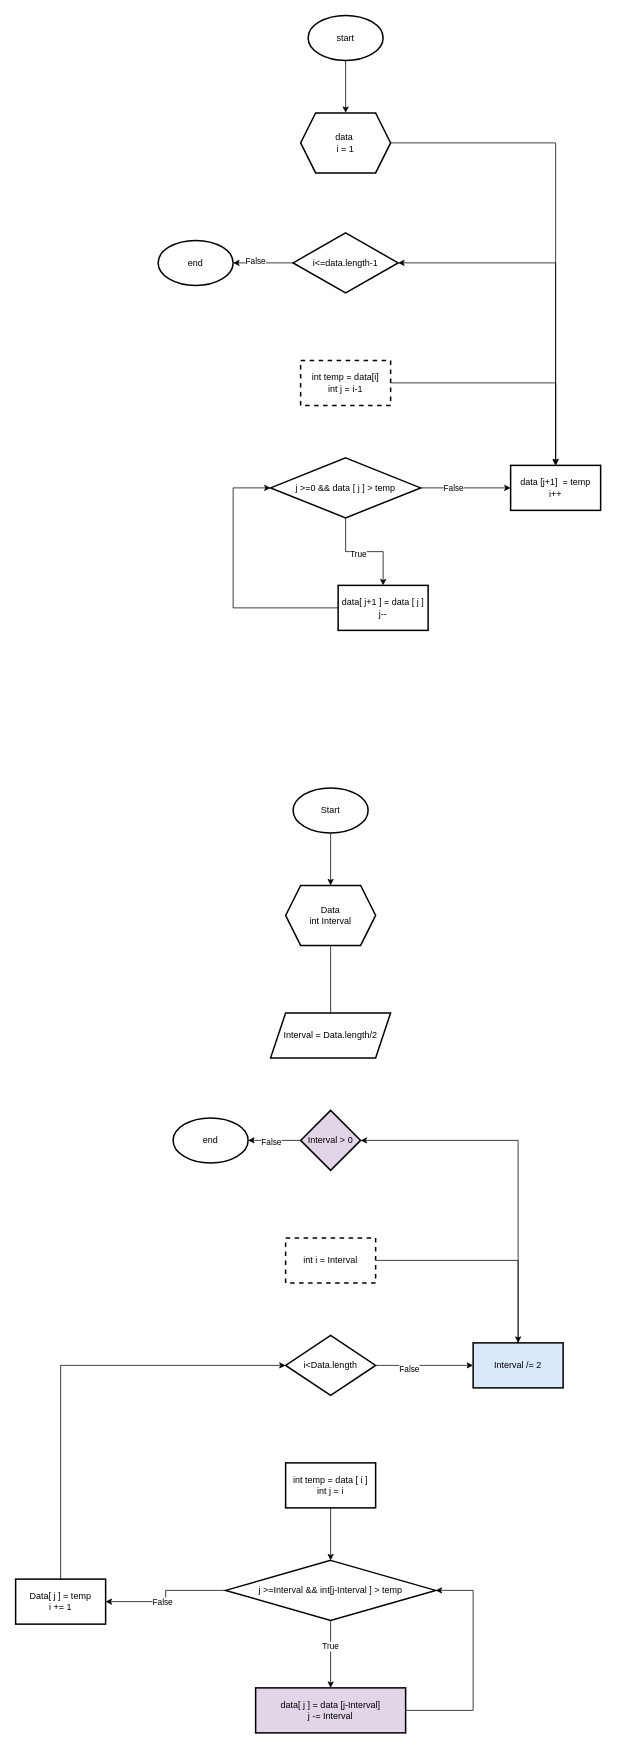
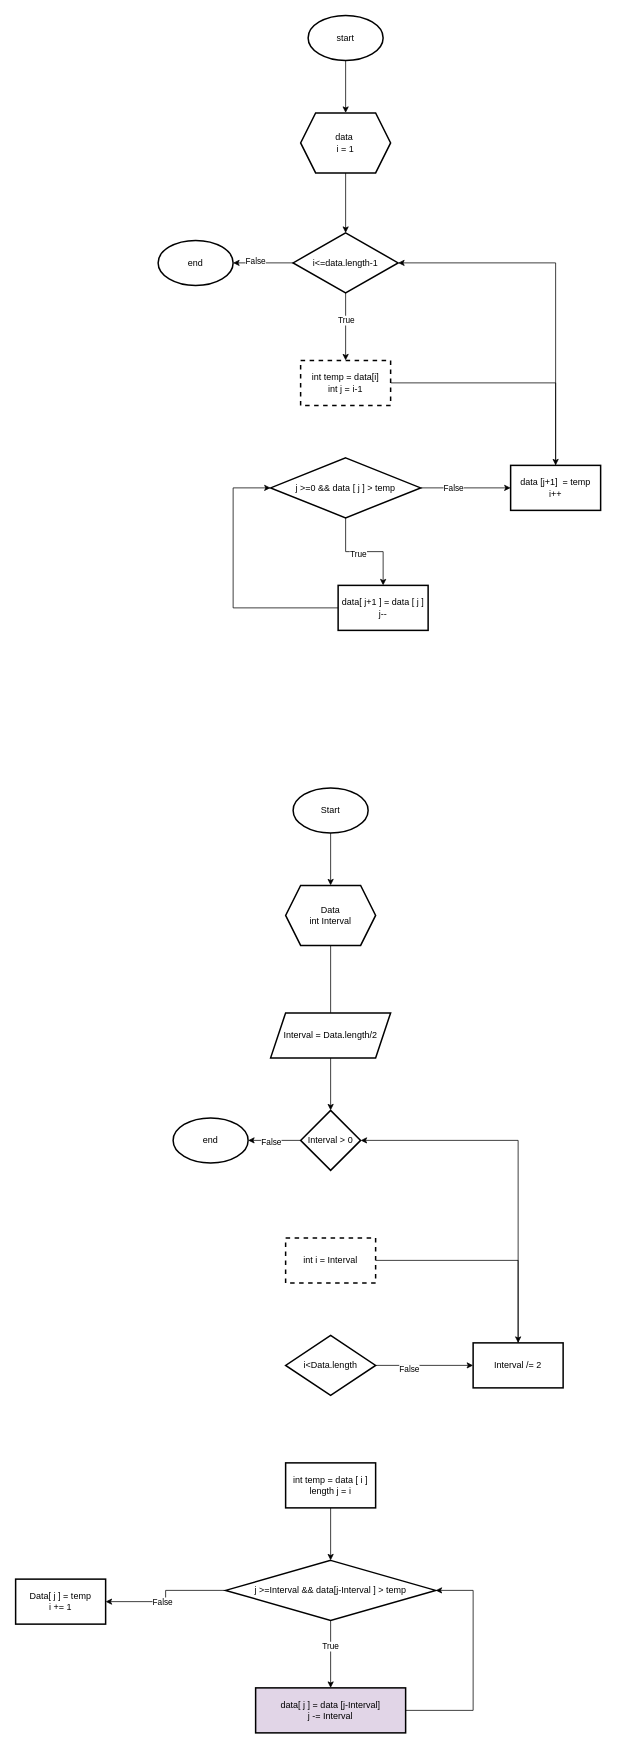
edge "data i = 1" -> "data [j+1] = temp i++": now "data i = 1" -> "i<=data.length-1"
edge "i<=data.length-1" -> "int temp = data[i] int j = i-1": added, label "True"
edge "Interval = Data.length/2" -> "Interval > 0": added
node "Interval > 0": fillcolor #e1d5e7 -> #ffffff
edge "Data[ j ] = temp i += 1" -> "i<Data.length": removed
node "Interval /= 2": fillcolor #dae8fc -> #ffffff
node "int temp = data [ i ] int j = i": label "int temp = data [ i ] int j = i" -> "int temp = data [ i ] length j = i"
node "j >=Interval && int[j-Interval ] > temp": label "j >=Interval && int[j-Interval ] > temp" -> "j >=Interval && data[j-Interval ] > temp"
